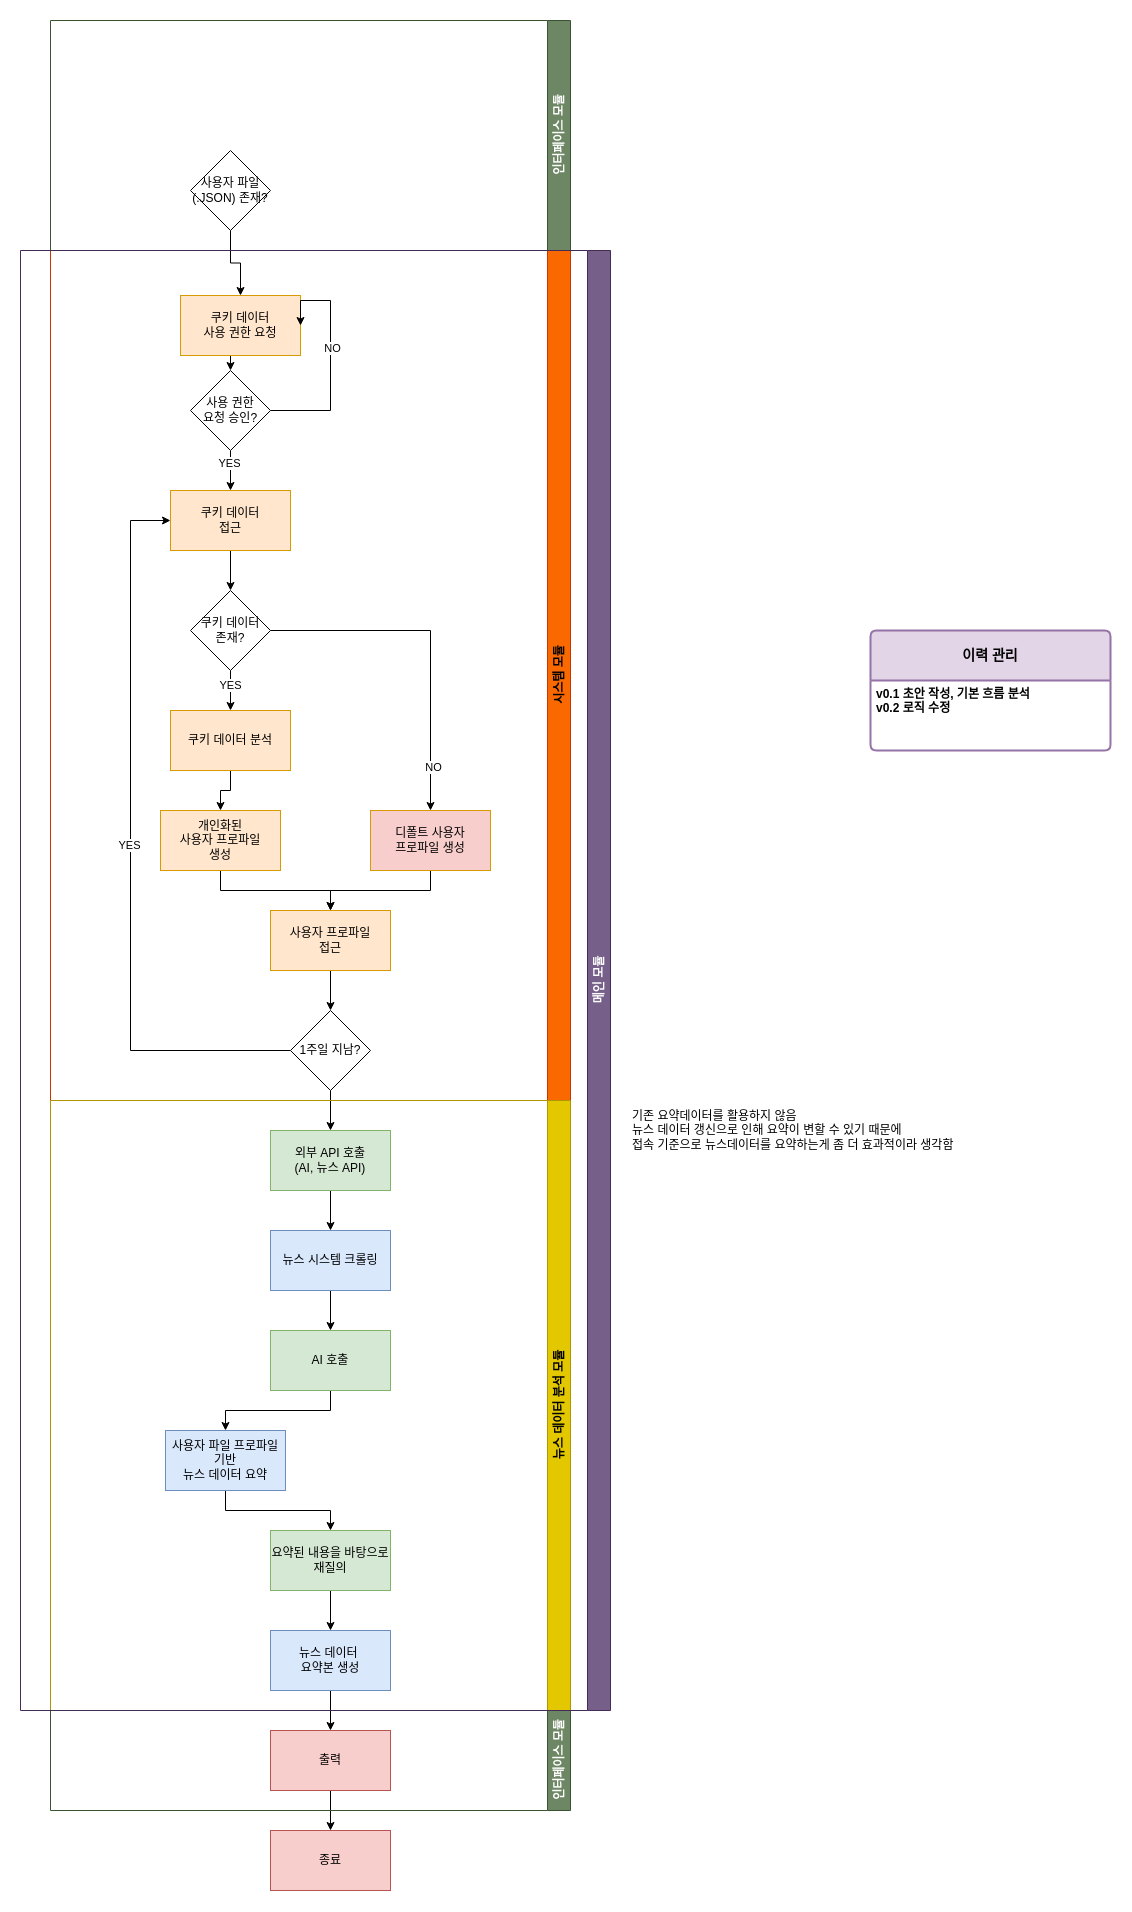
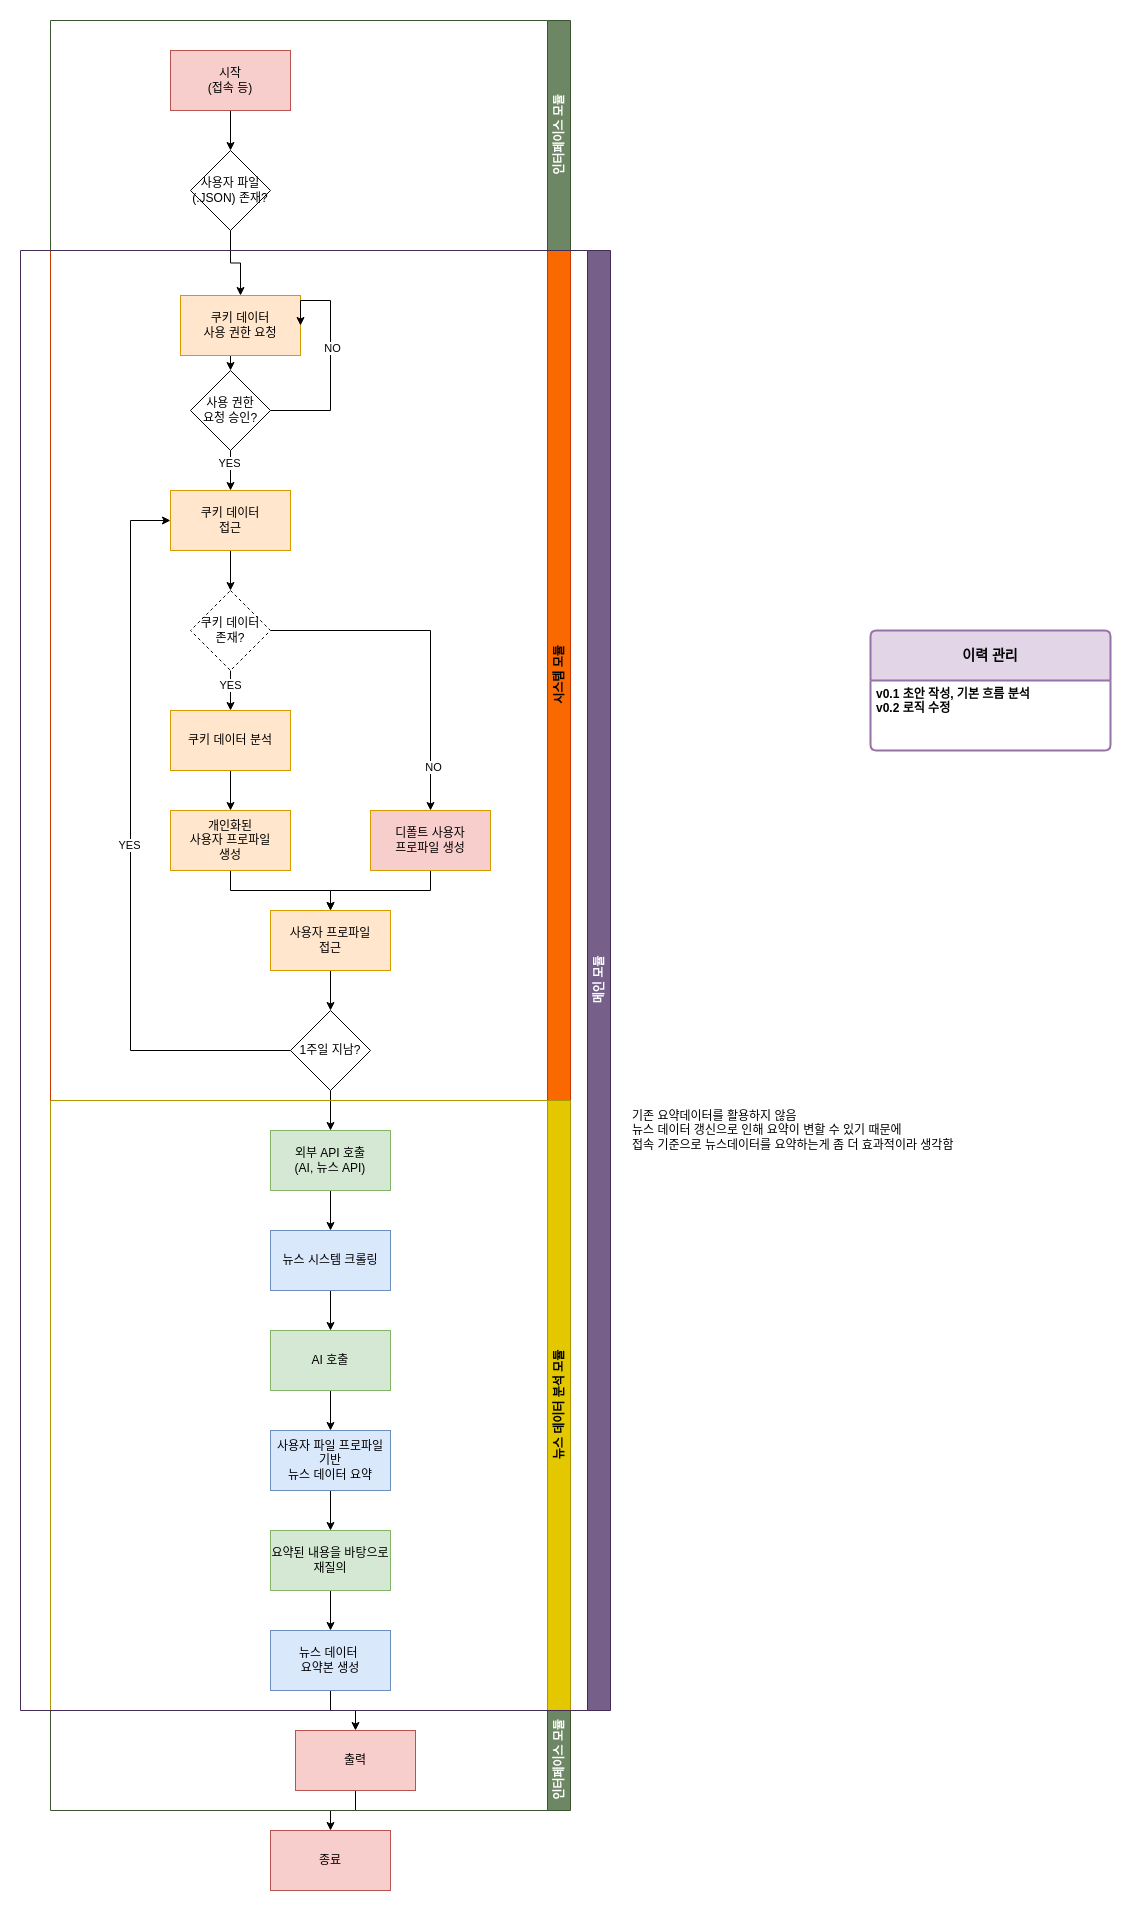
node "시작 (접속 등)": added
edge "시작 (접속 등)" -> "사용자 파일(.JSON) 존재?": added
node "쿠키 데이터 존재?": style solid -> dashed
node "개인화된 사용자 프로파일 생성": moved (221, 841) -> (231, 841)
node "사용자 파일 프로파일 기반 뉴스 데이터 요약": moved (226, 1461) -> (331, 1461)
node "출력": moved (331, 1761) -> (356, 1761)
